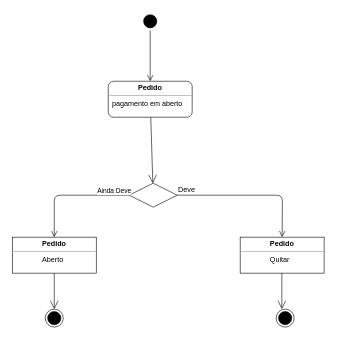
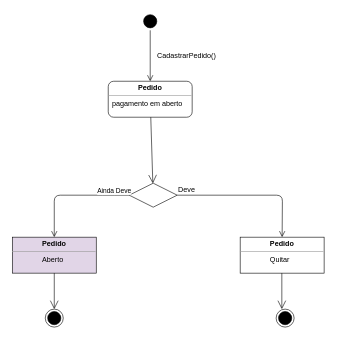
node "CadastrarPedido()": added
node "Pedido Aberto": fillcolor #ffffff -> #e1d5e7
